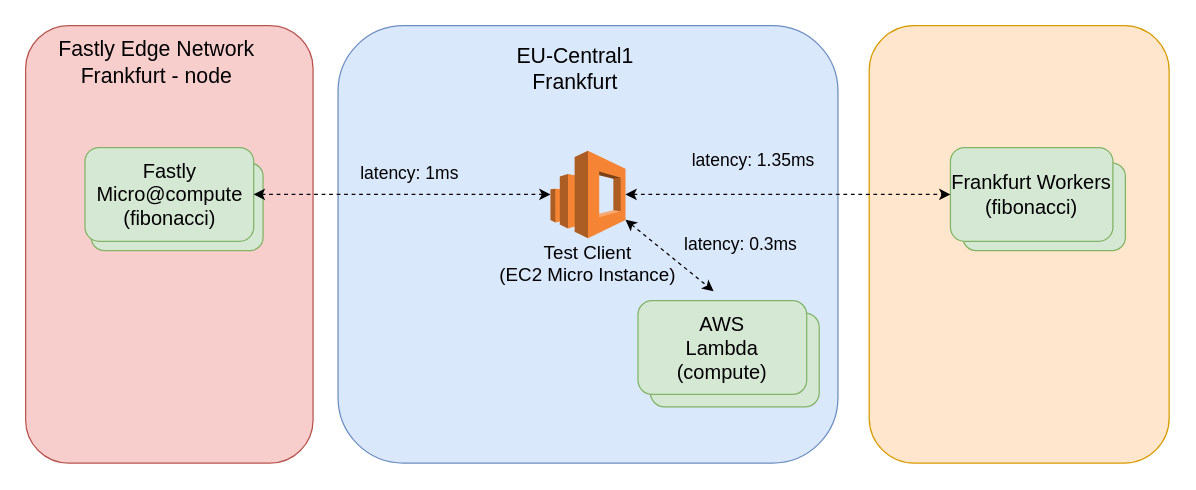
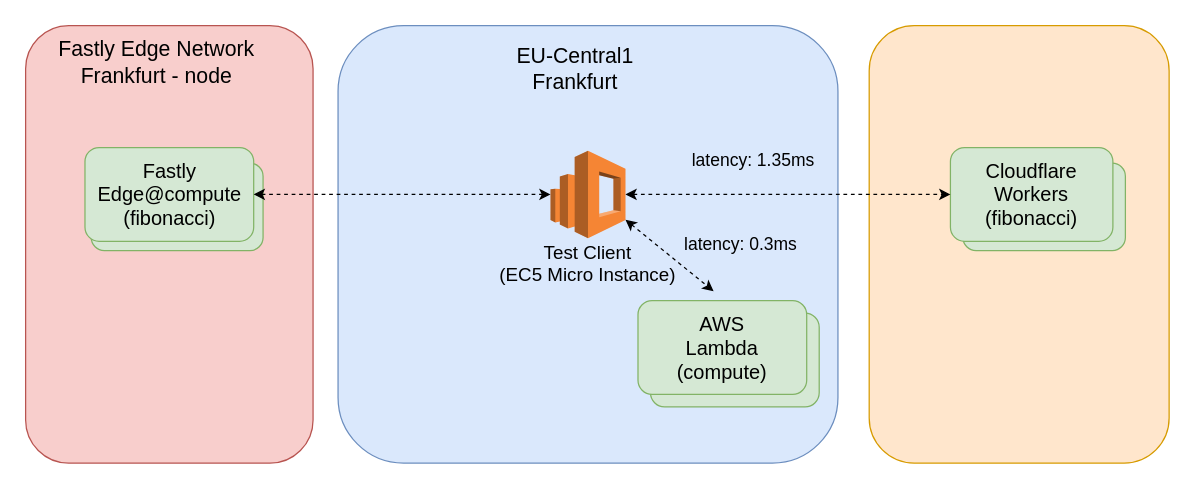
node "latency: 1ms": removed
node "Fastly Micro@compute (fibonacci)": label "Fastly Micro@compute (fibonacci)" -> "Fastly Edge@compute (fibonacci)"
node "Frankfurt Workers (fibonacci)": label "Frankfurt Workers (fibonacci)" -> "Cloudflare Workers (fibonacci)"
node "Test Client (EC2 Micro Instance)": label "Test Client (EC2 Micro Instance)" -> "Test Client (EC5 Micro Instance)"
